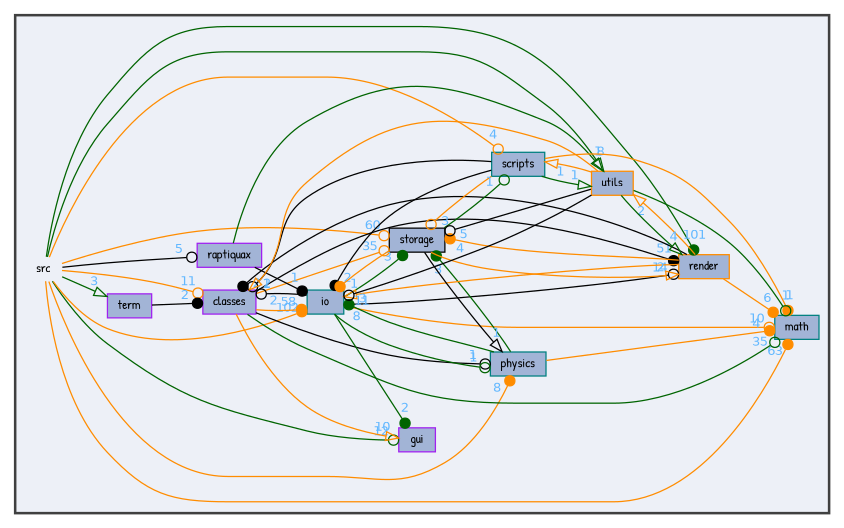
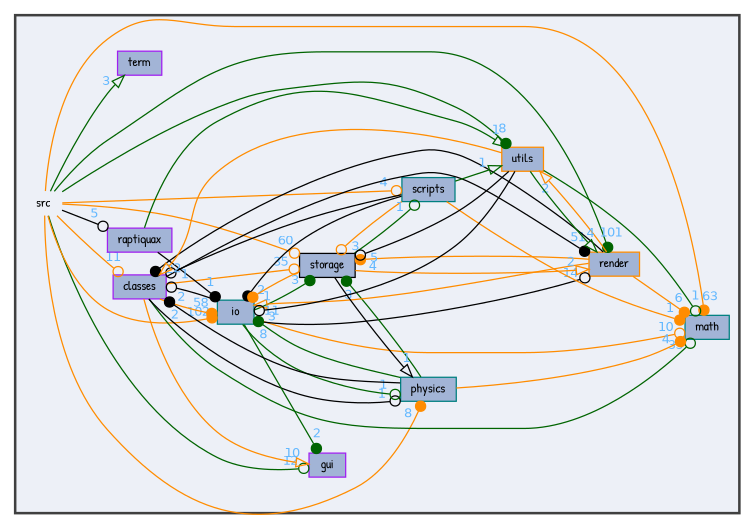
edge "src" -> "utils": arrowhead onormal -> dot
edge "utils" -> "scripts": removed
edge "term" -> "classes": now "physics" -> "classes"
